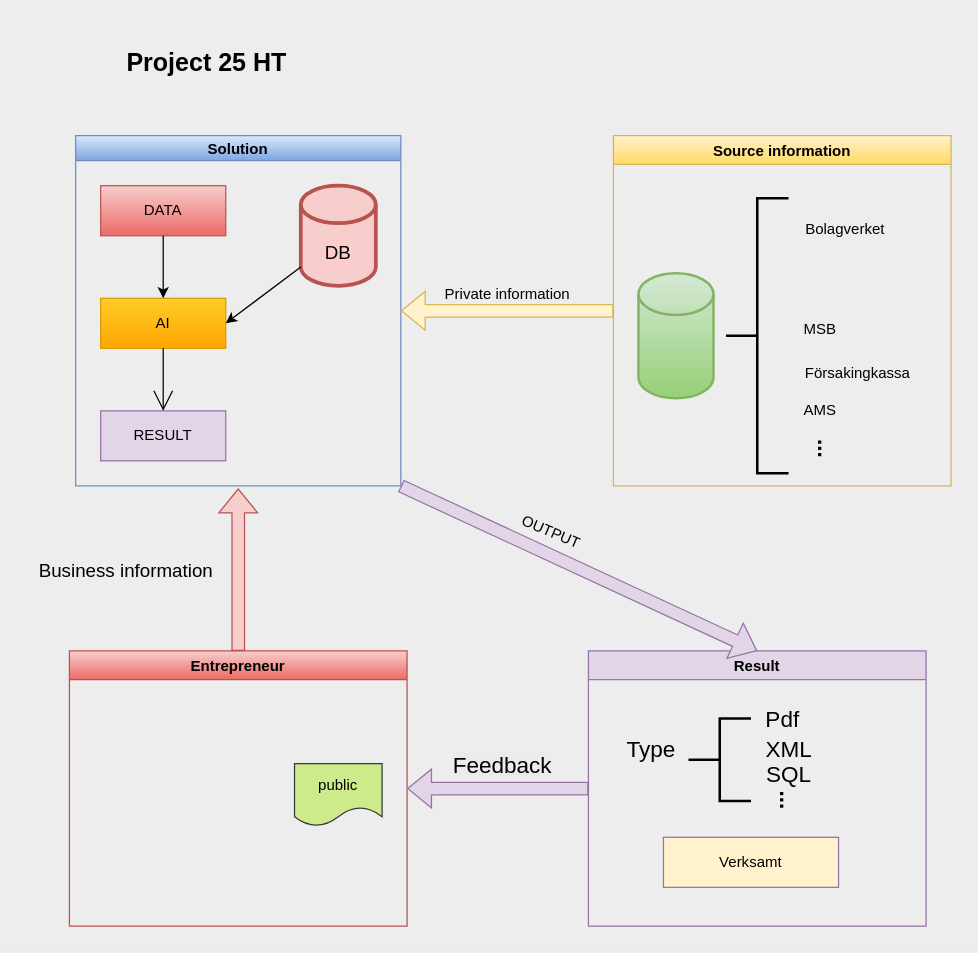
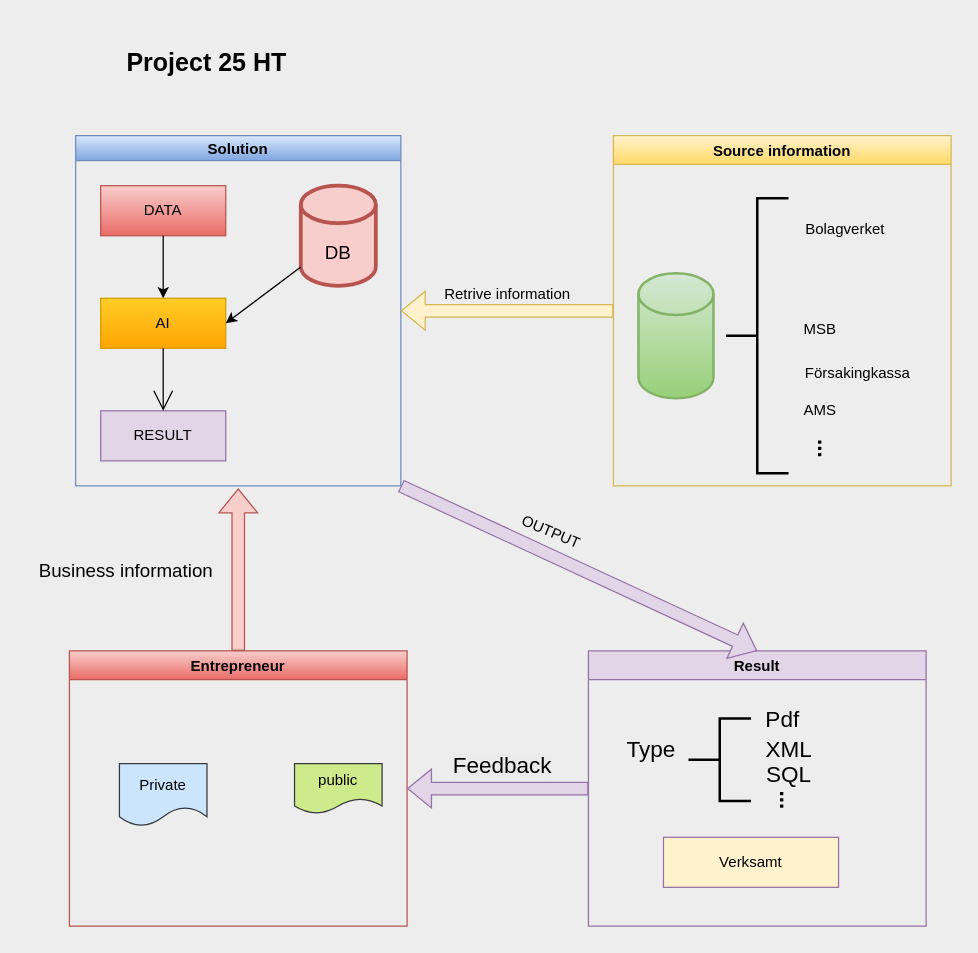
node "Private information": label "Private information" -> "Retrive information"
node "Private": added
node "public": size 88x63 -> 88x50
